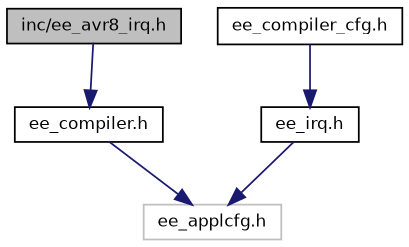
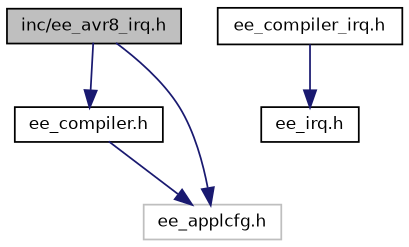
node "ee_compiler_cfg.h": label "ee_compiler_cfg.h" -> "ee_compiler_irq.h"
edge "ee_irq.h" -> "ee_applcfg.h": now "inc/ee_avr8_irq.h" -> "ee_applcfg.h"
